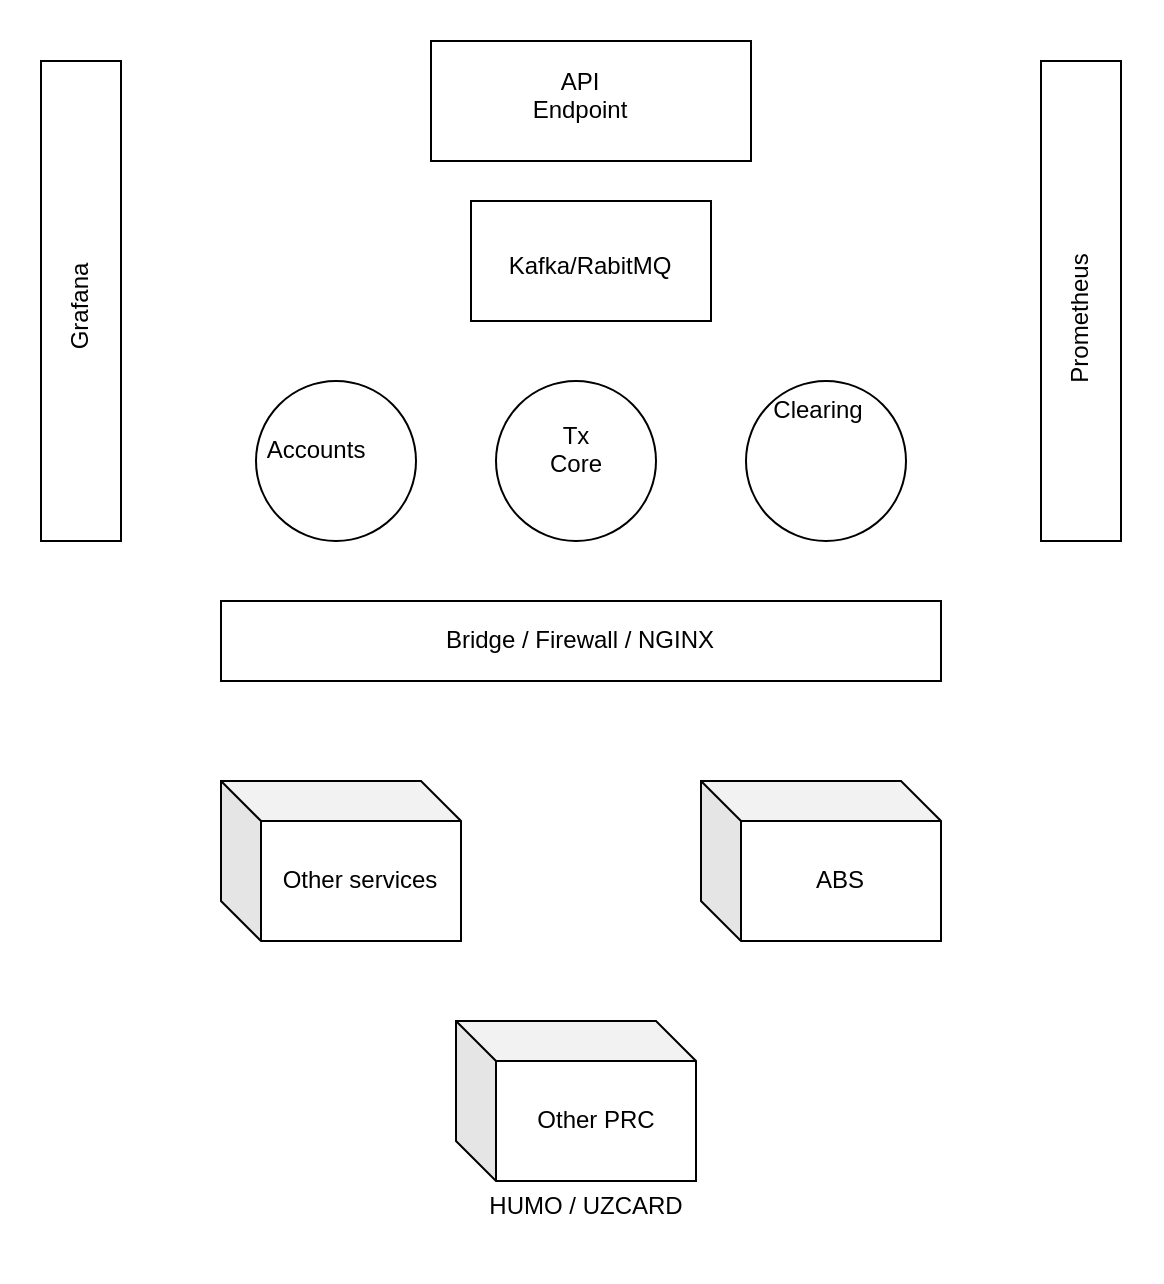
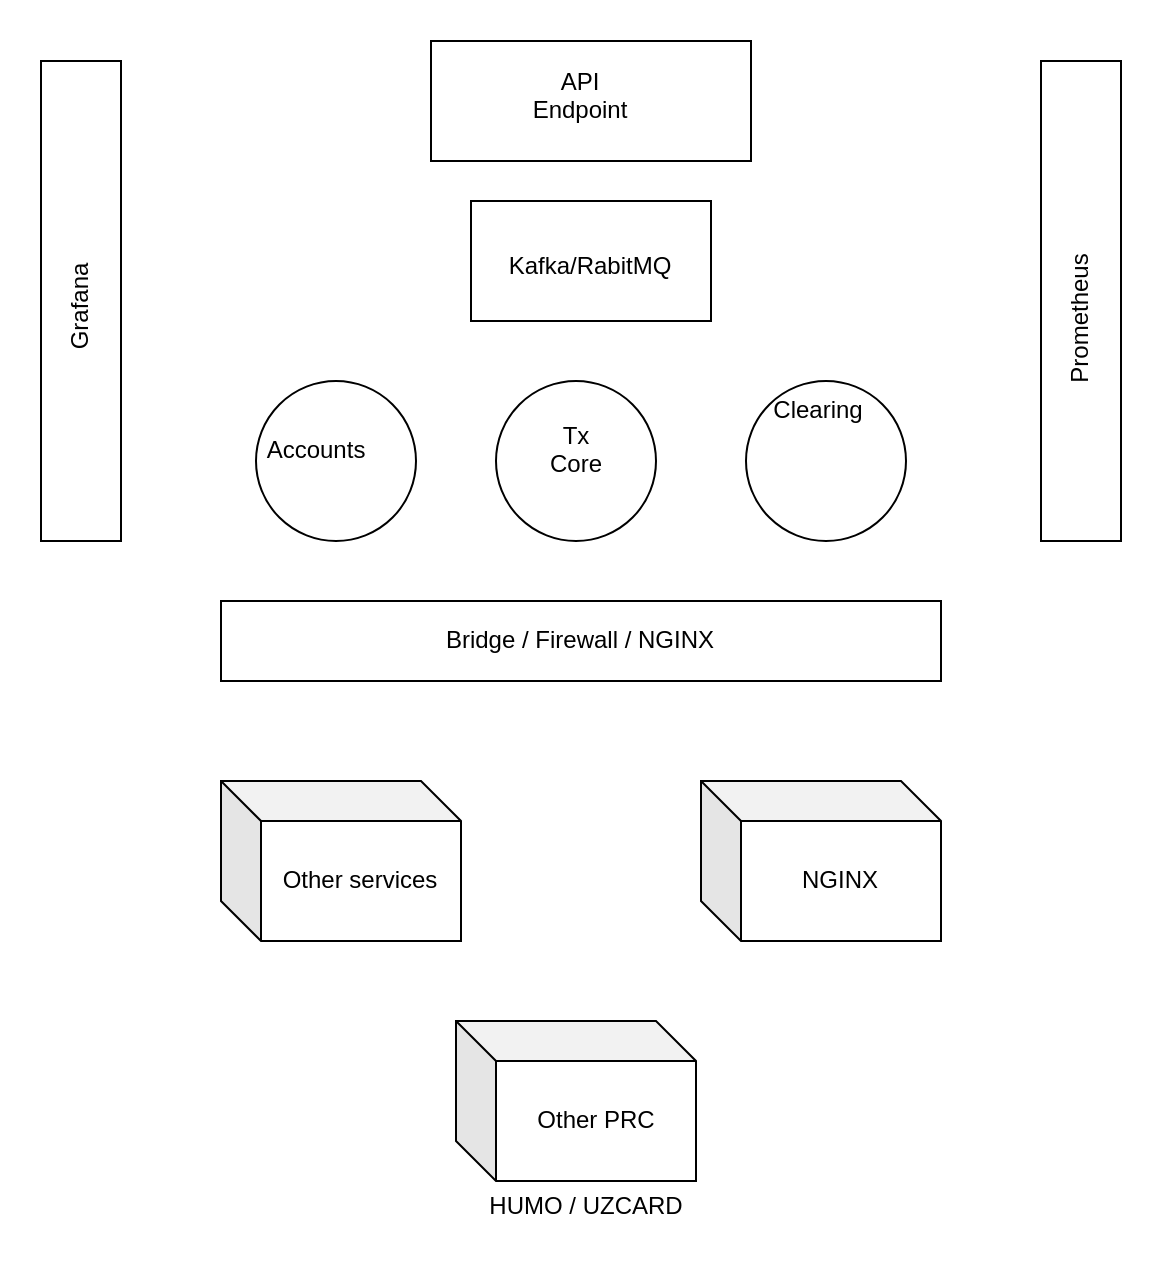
node "ABS": label "ABS" -> "NGINX"
